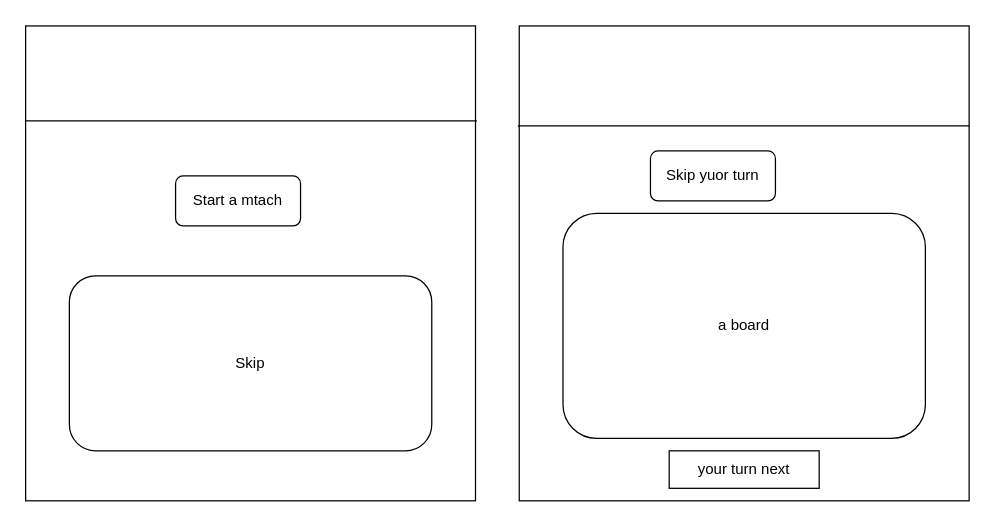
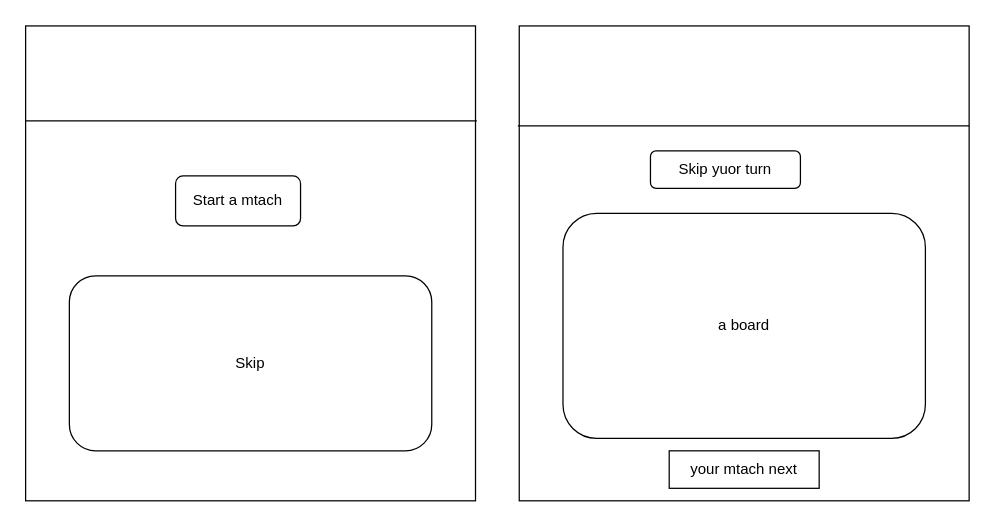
node "Skip yuor turn": size 125x50 -> 150x38
node "your turn next": label "your turn next" -> "your mtach next"
